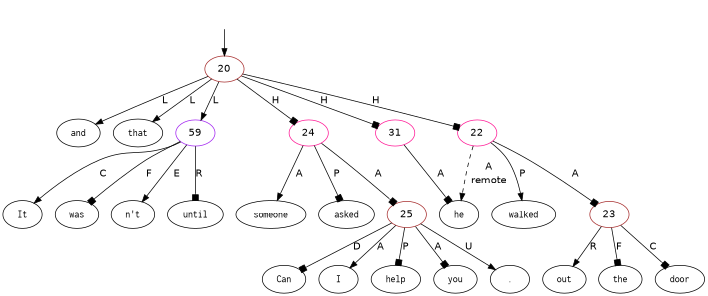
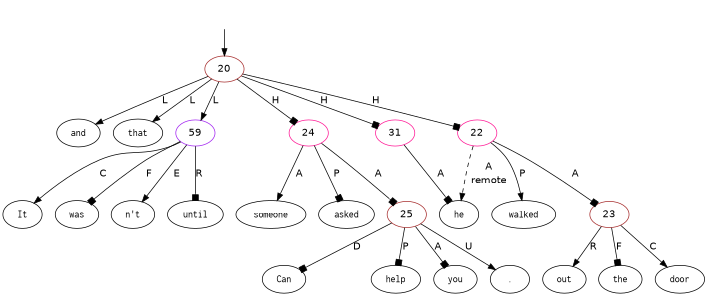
edge "23" -> "door": arrowhead box -> normal
node "I": removed
